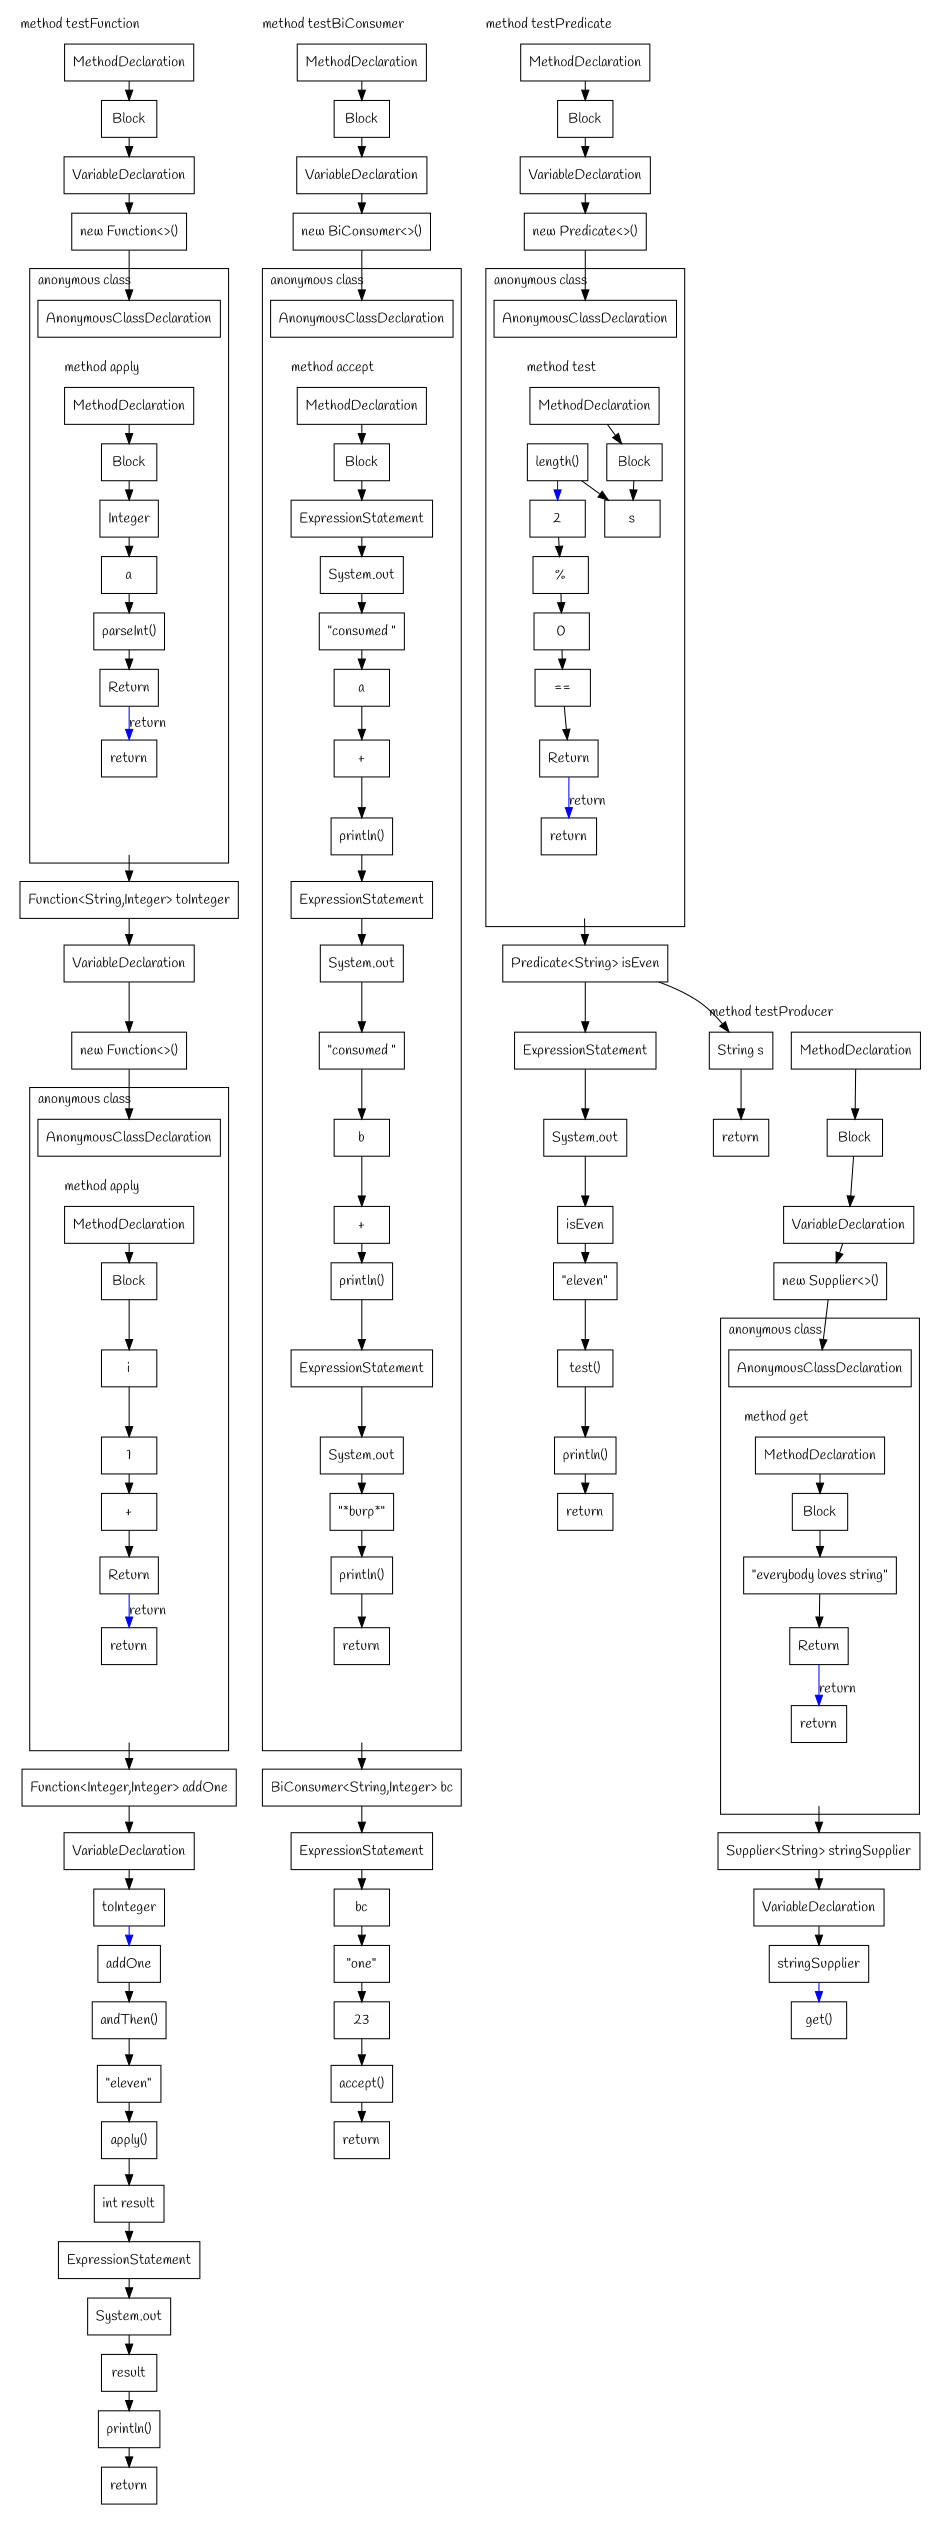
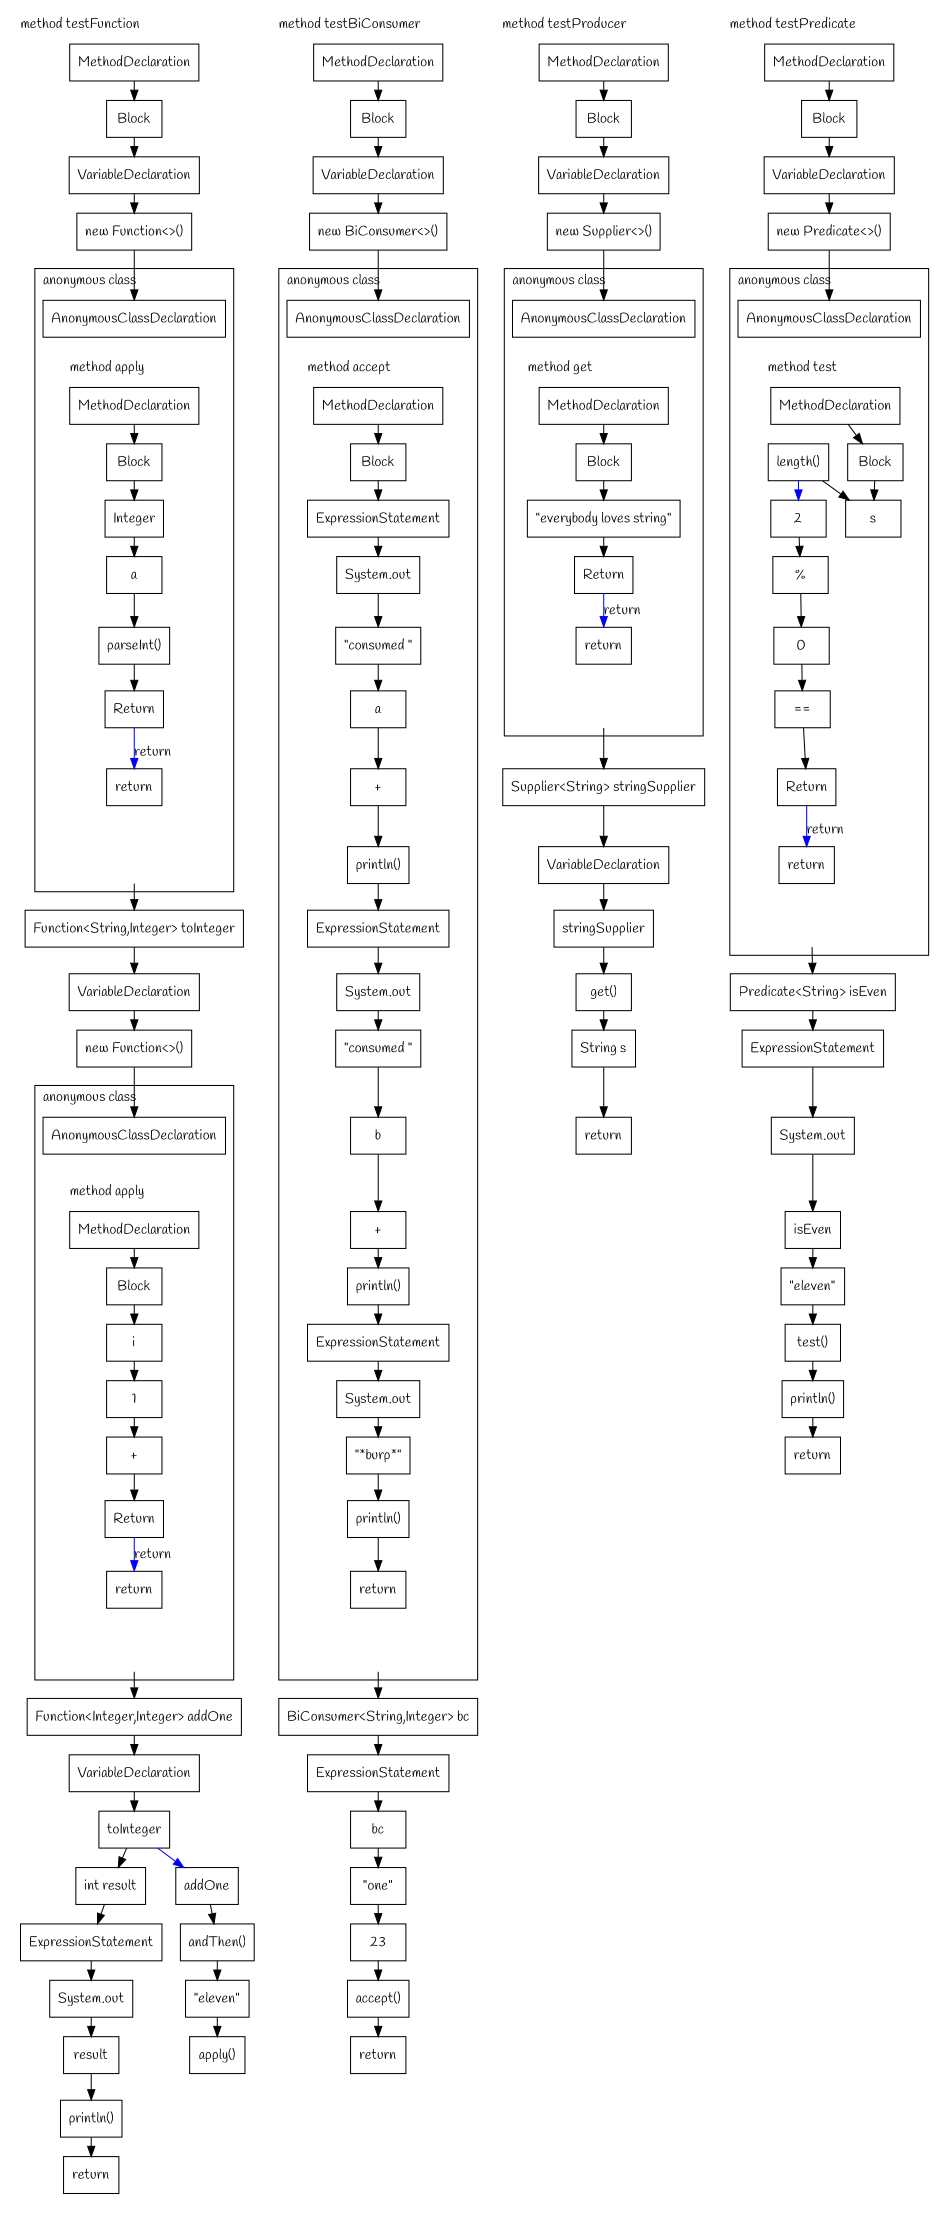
edge "Predicate<String> isEven" -> "String s": now "get()" -> "String s"
edge "stringSupplier" -> "get()": color blue -> black
edge "apply()" -> "int result": now "toInteger" -> "int result"
